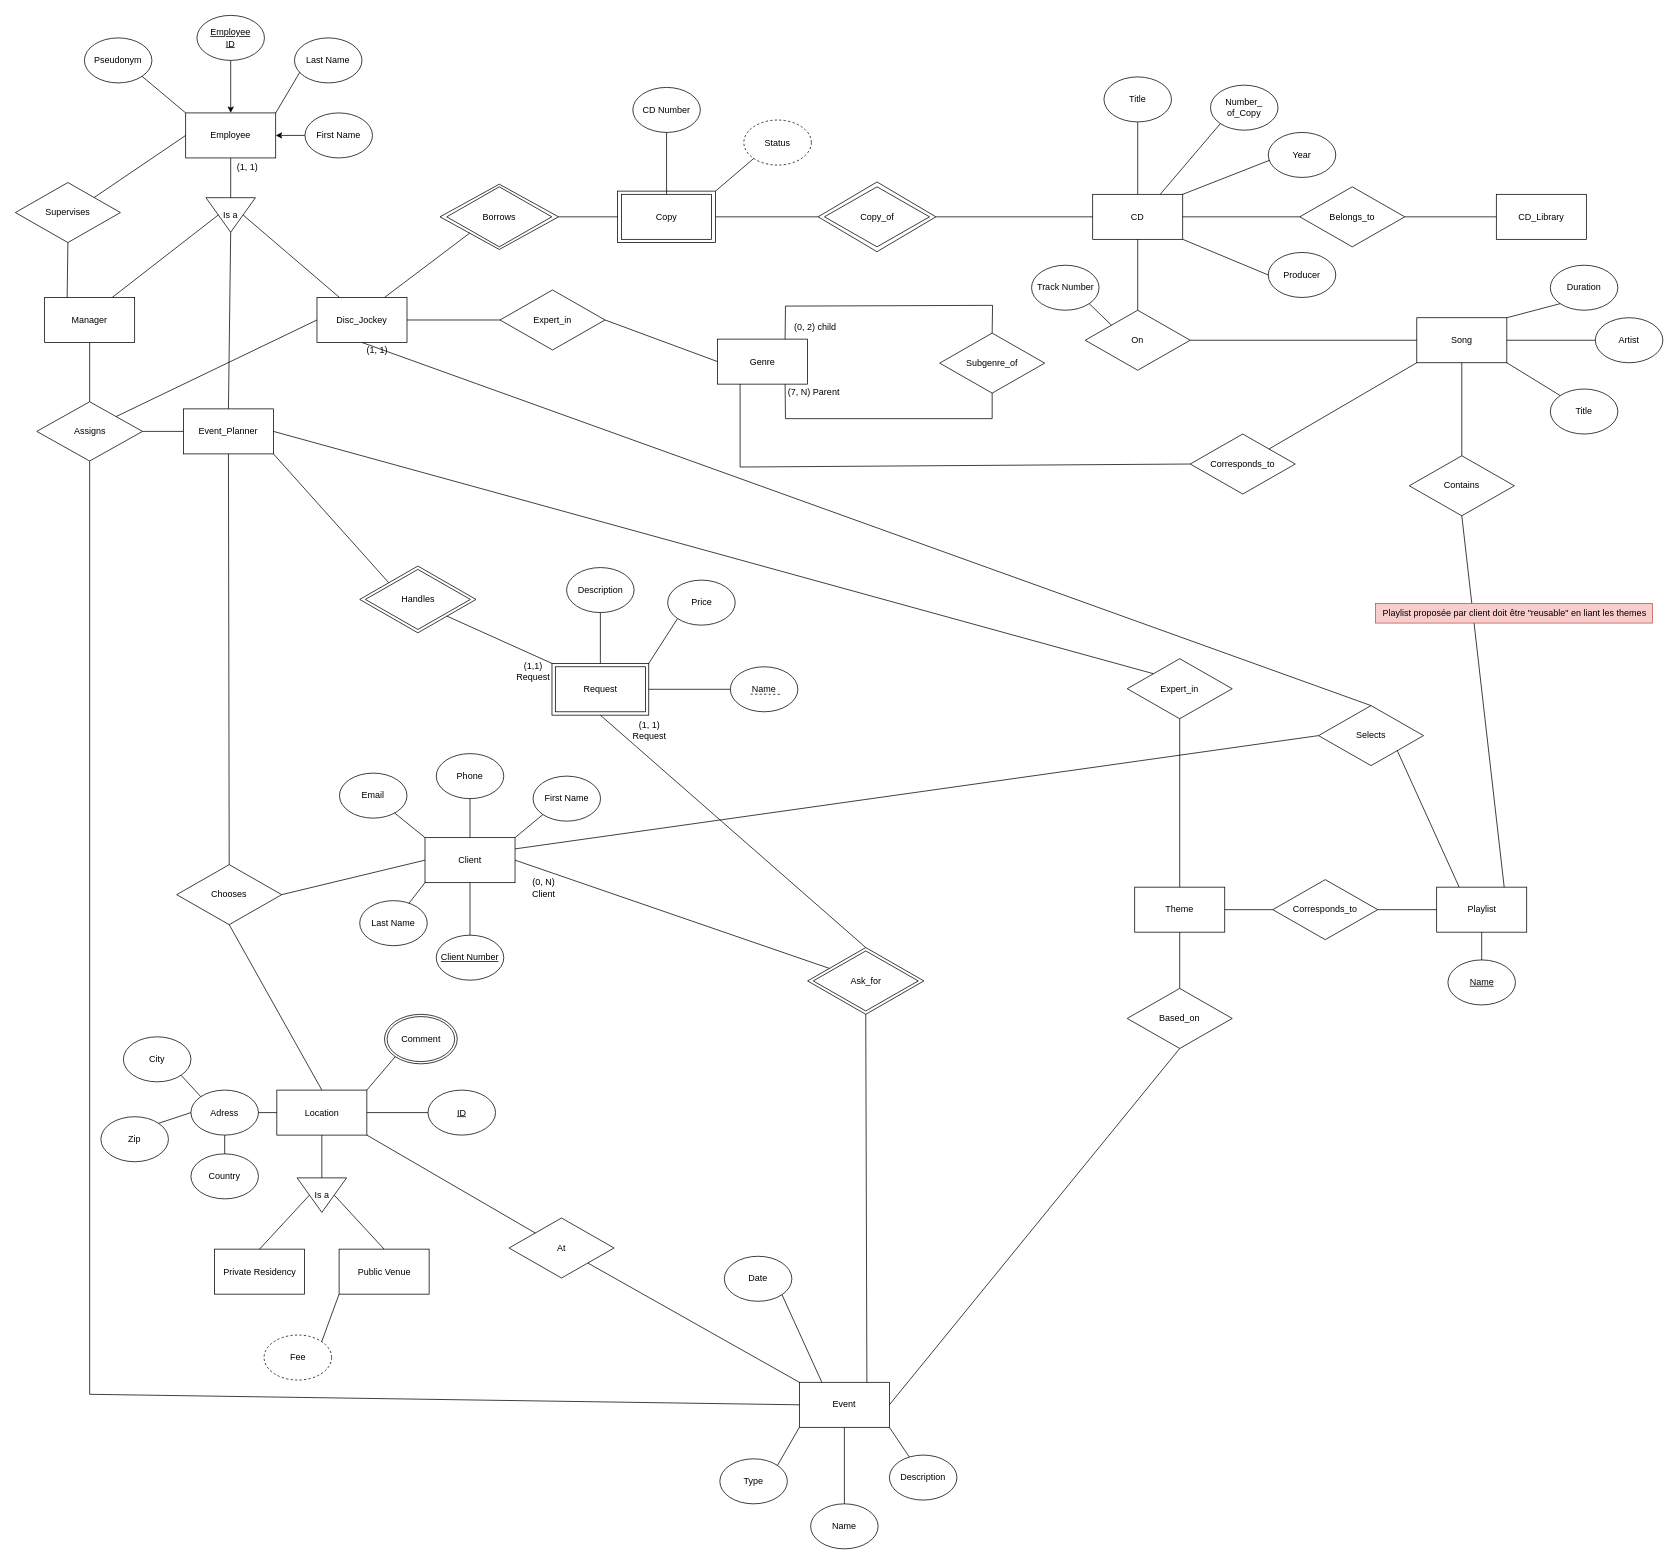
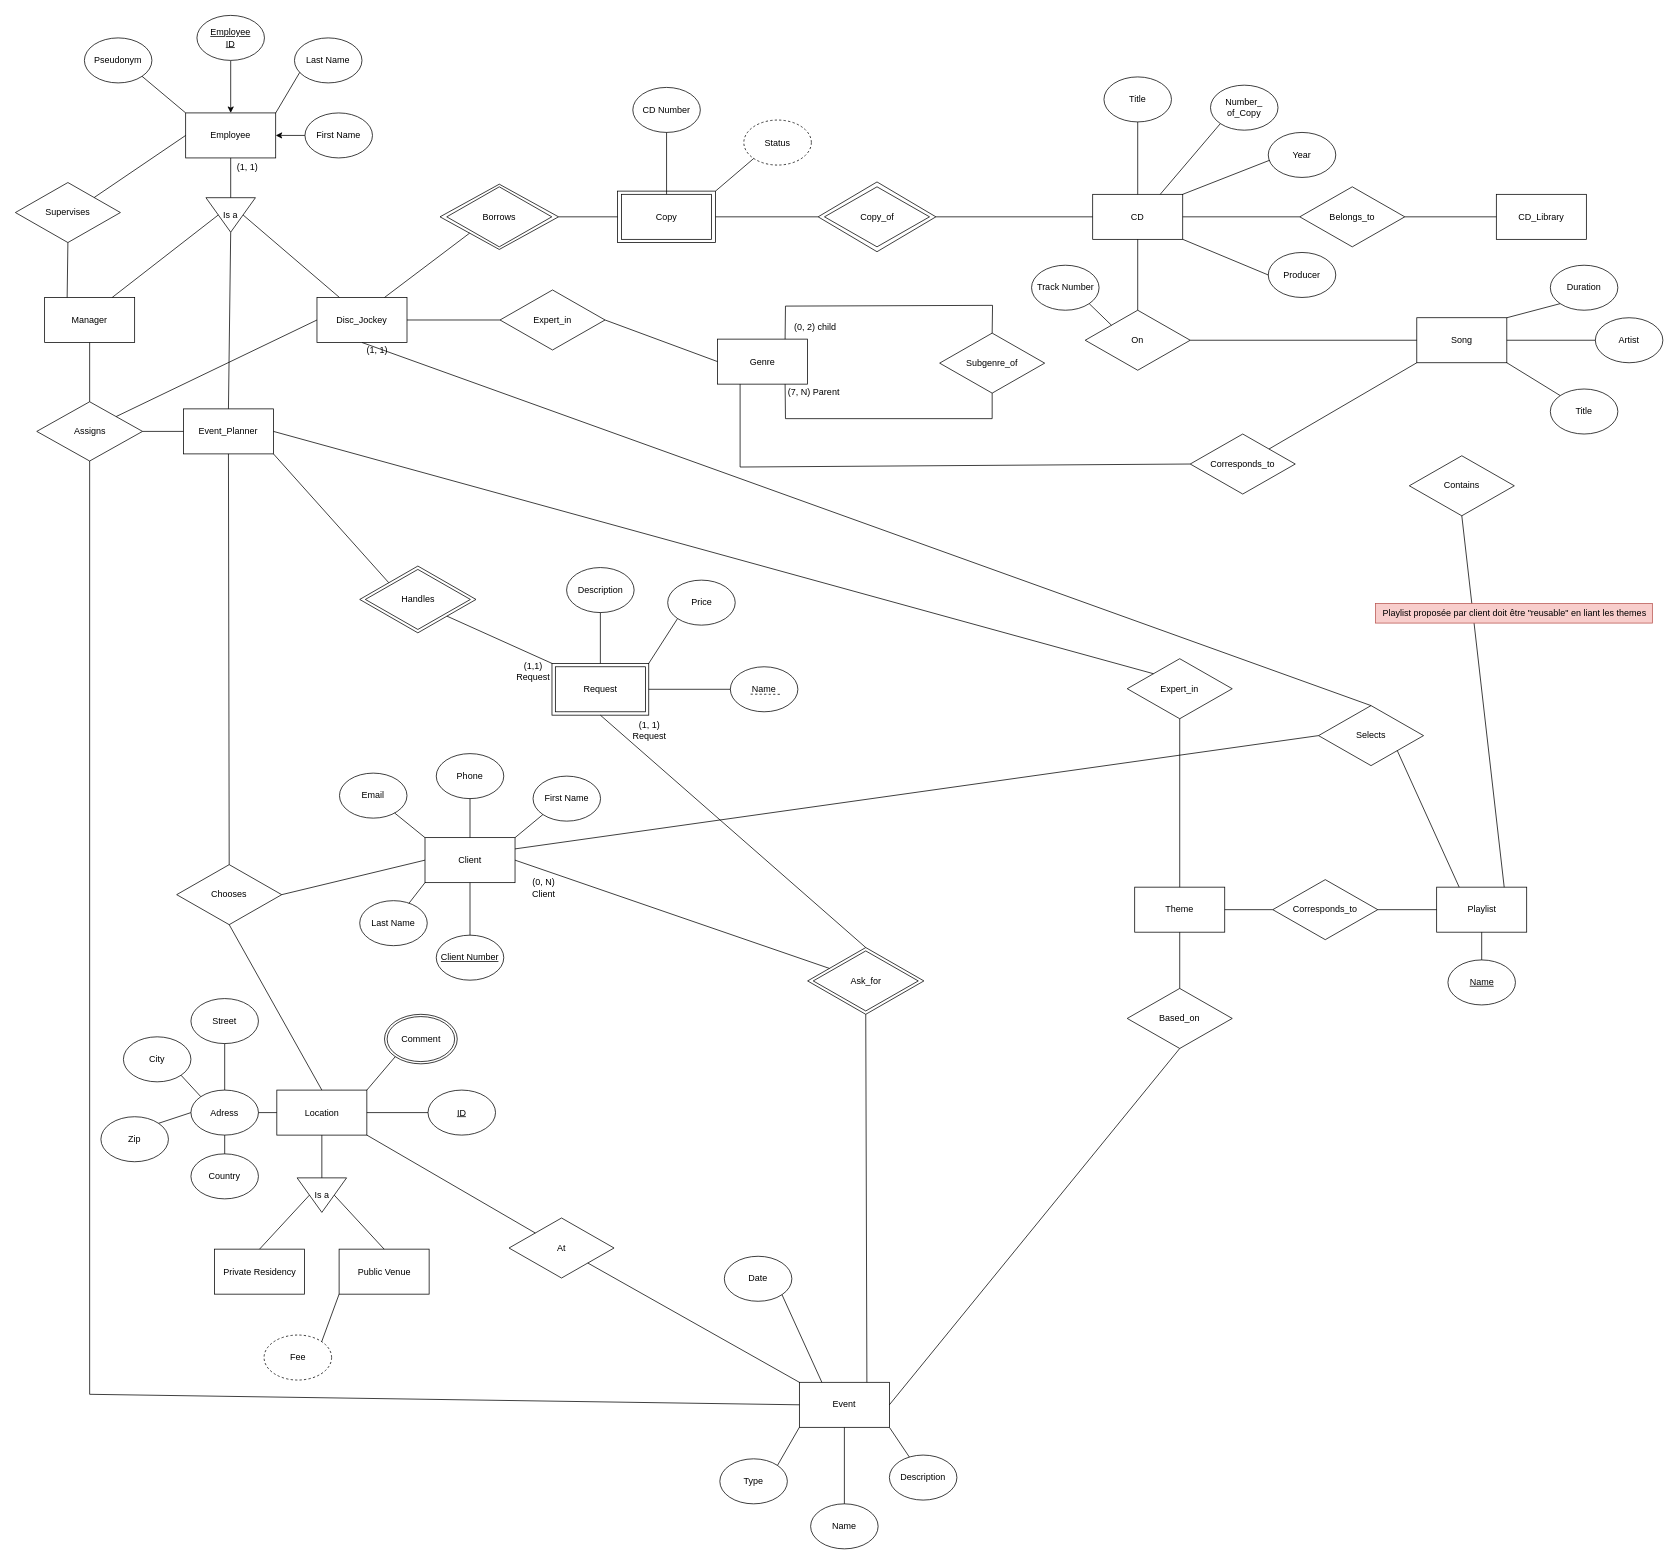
edge "Song" -- "Contains": removed
node "Street": added
edge "Street" -- "Adress": added
